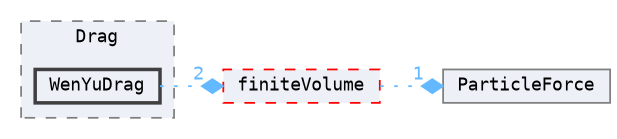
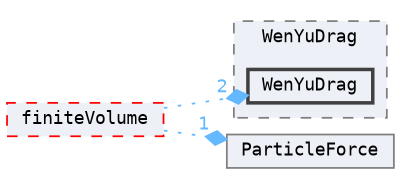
cluster "Drag": label "Drag" -> "WenYuDrag"
edge "WenYuDrag" -> "finiteVolume": reversed
